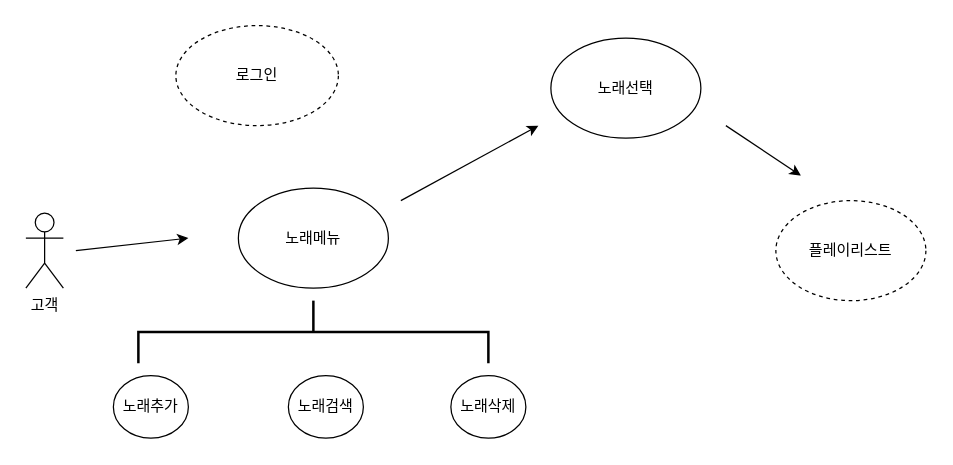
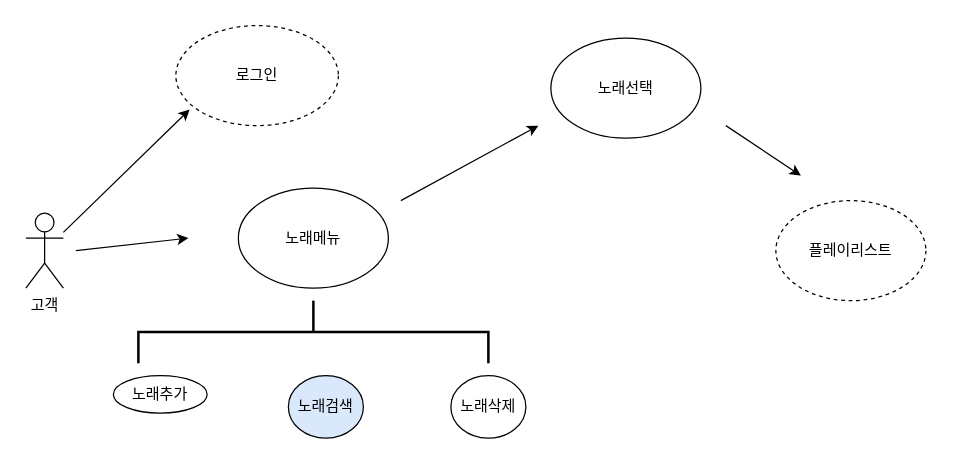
edge "고객" -> "로그인": added
node "노래추가": size 75x63 -> 94x38
node "노래검색": fillcolor #ffffff -> #dae8fc
